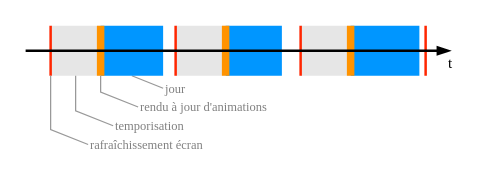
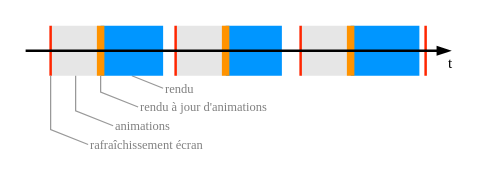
node "jour": label "jour" -> "rendu"
node "temporisation": label "temporisation" -> "animations"
